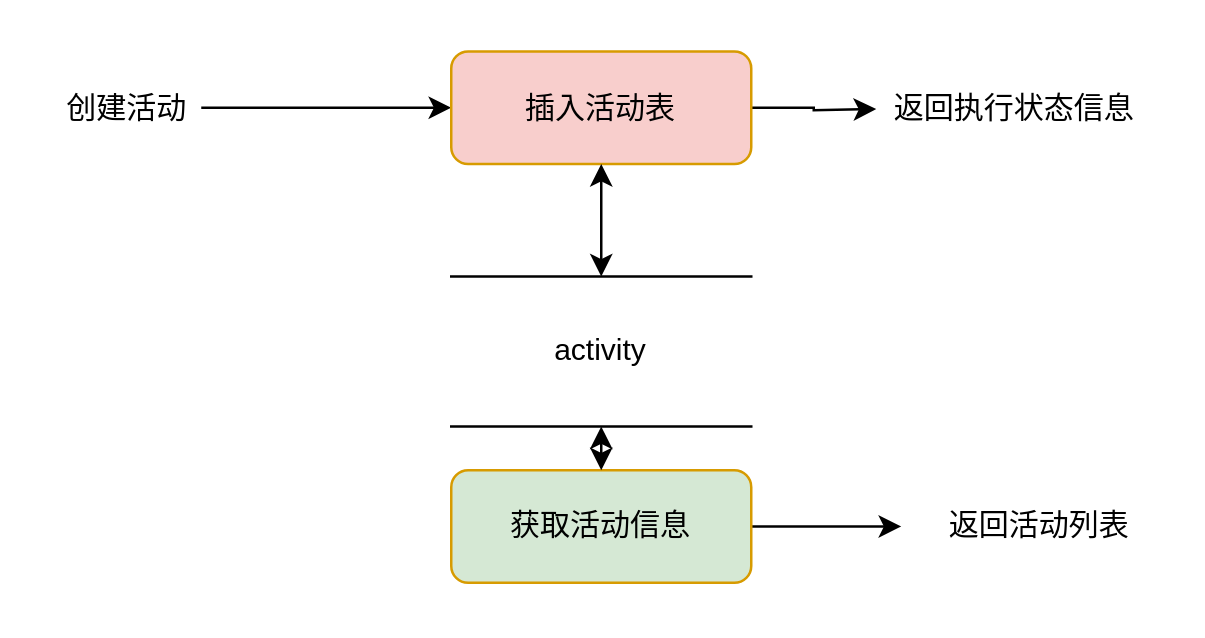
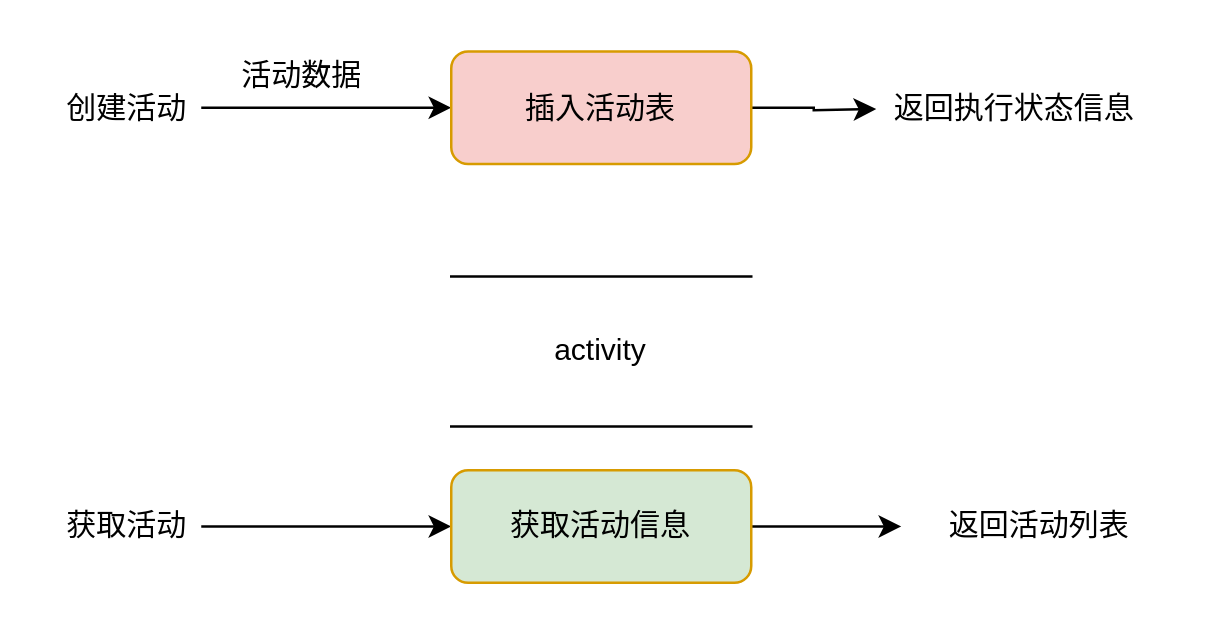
node "活动数据": added
edge "插入活动表" -- "activity": removed
edge "activity" -- "获取活动信息": removed
node "获取活动": added
edge "获取活动" -> "获取活动信息": added
